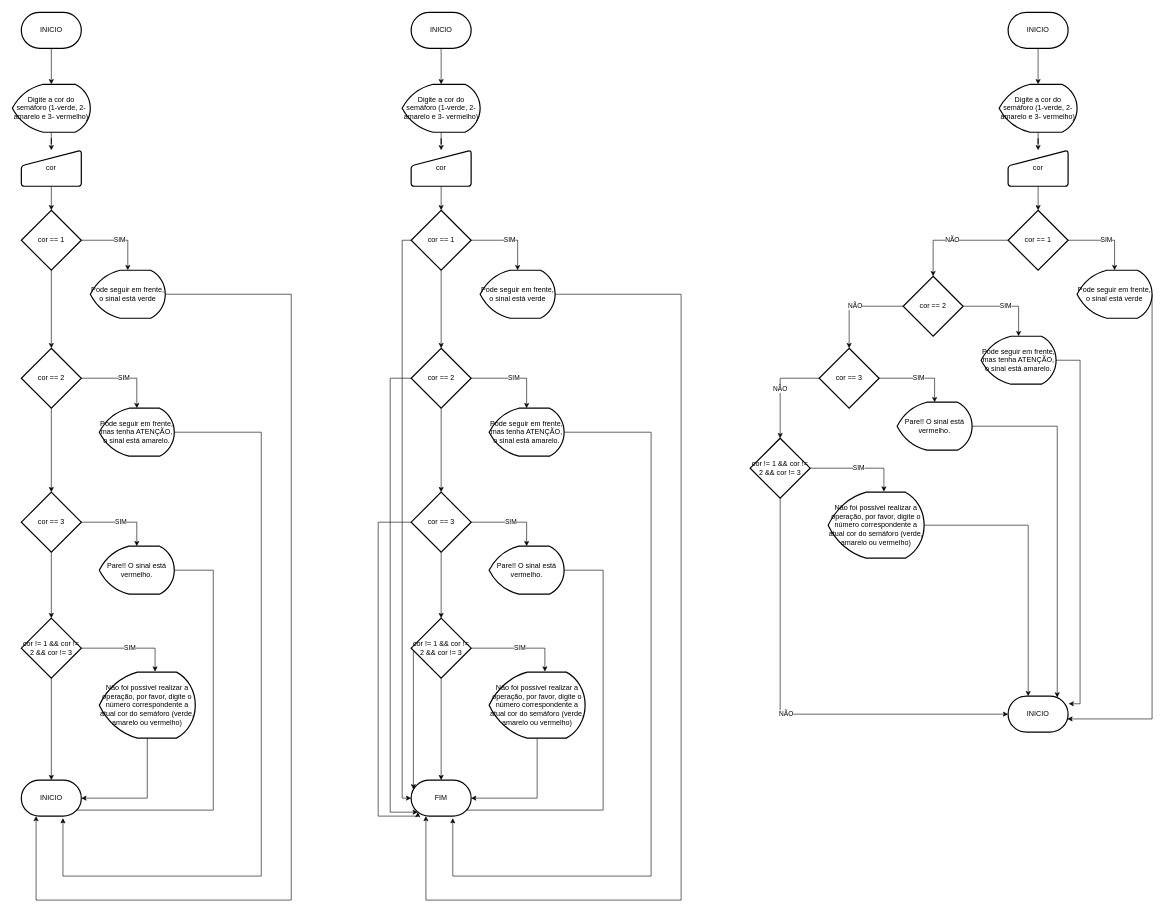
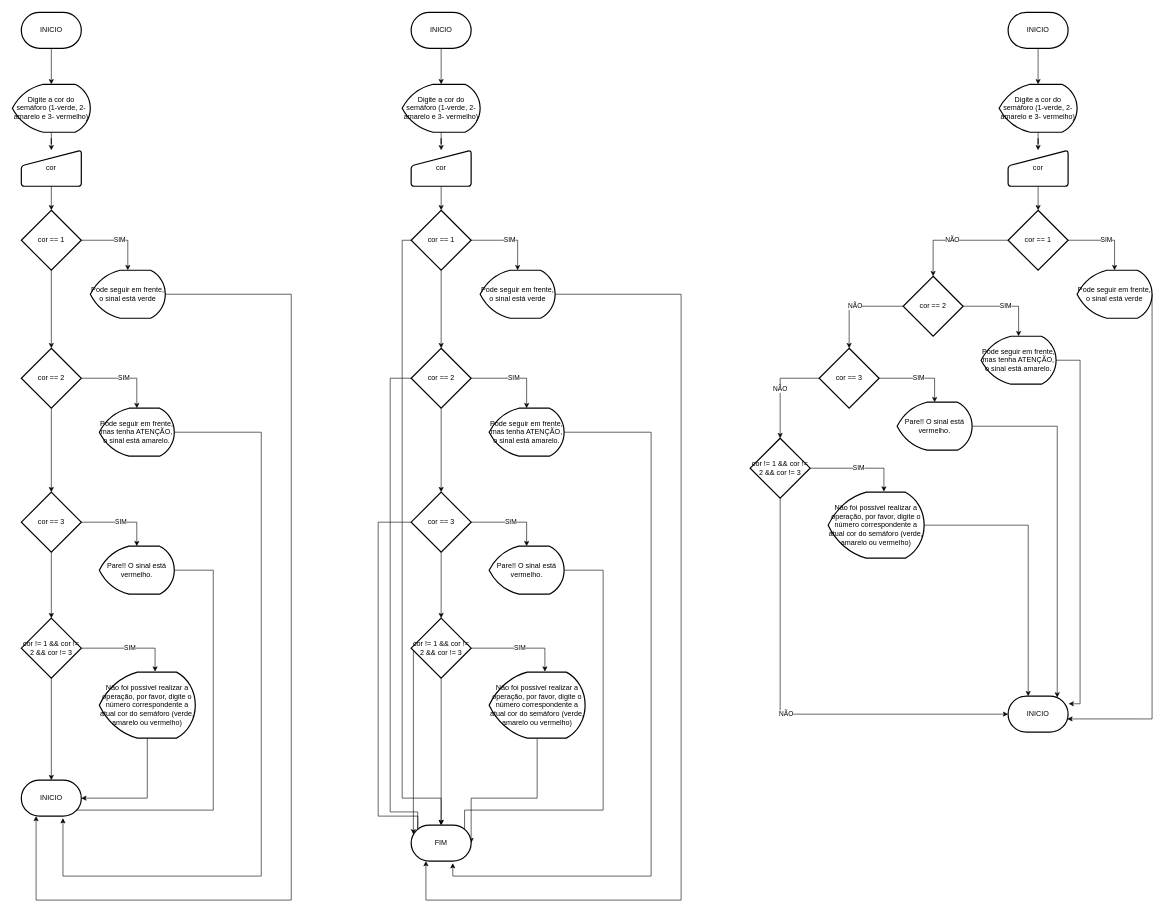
node "FIM": moved (441, 798) -> (441, 843)
